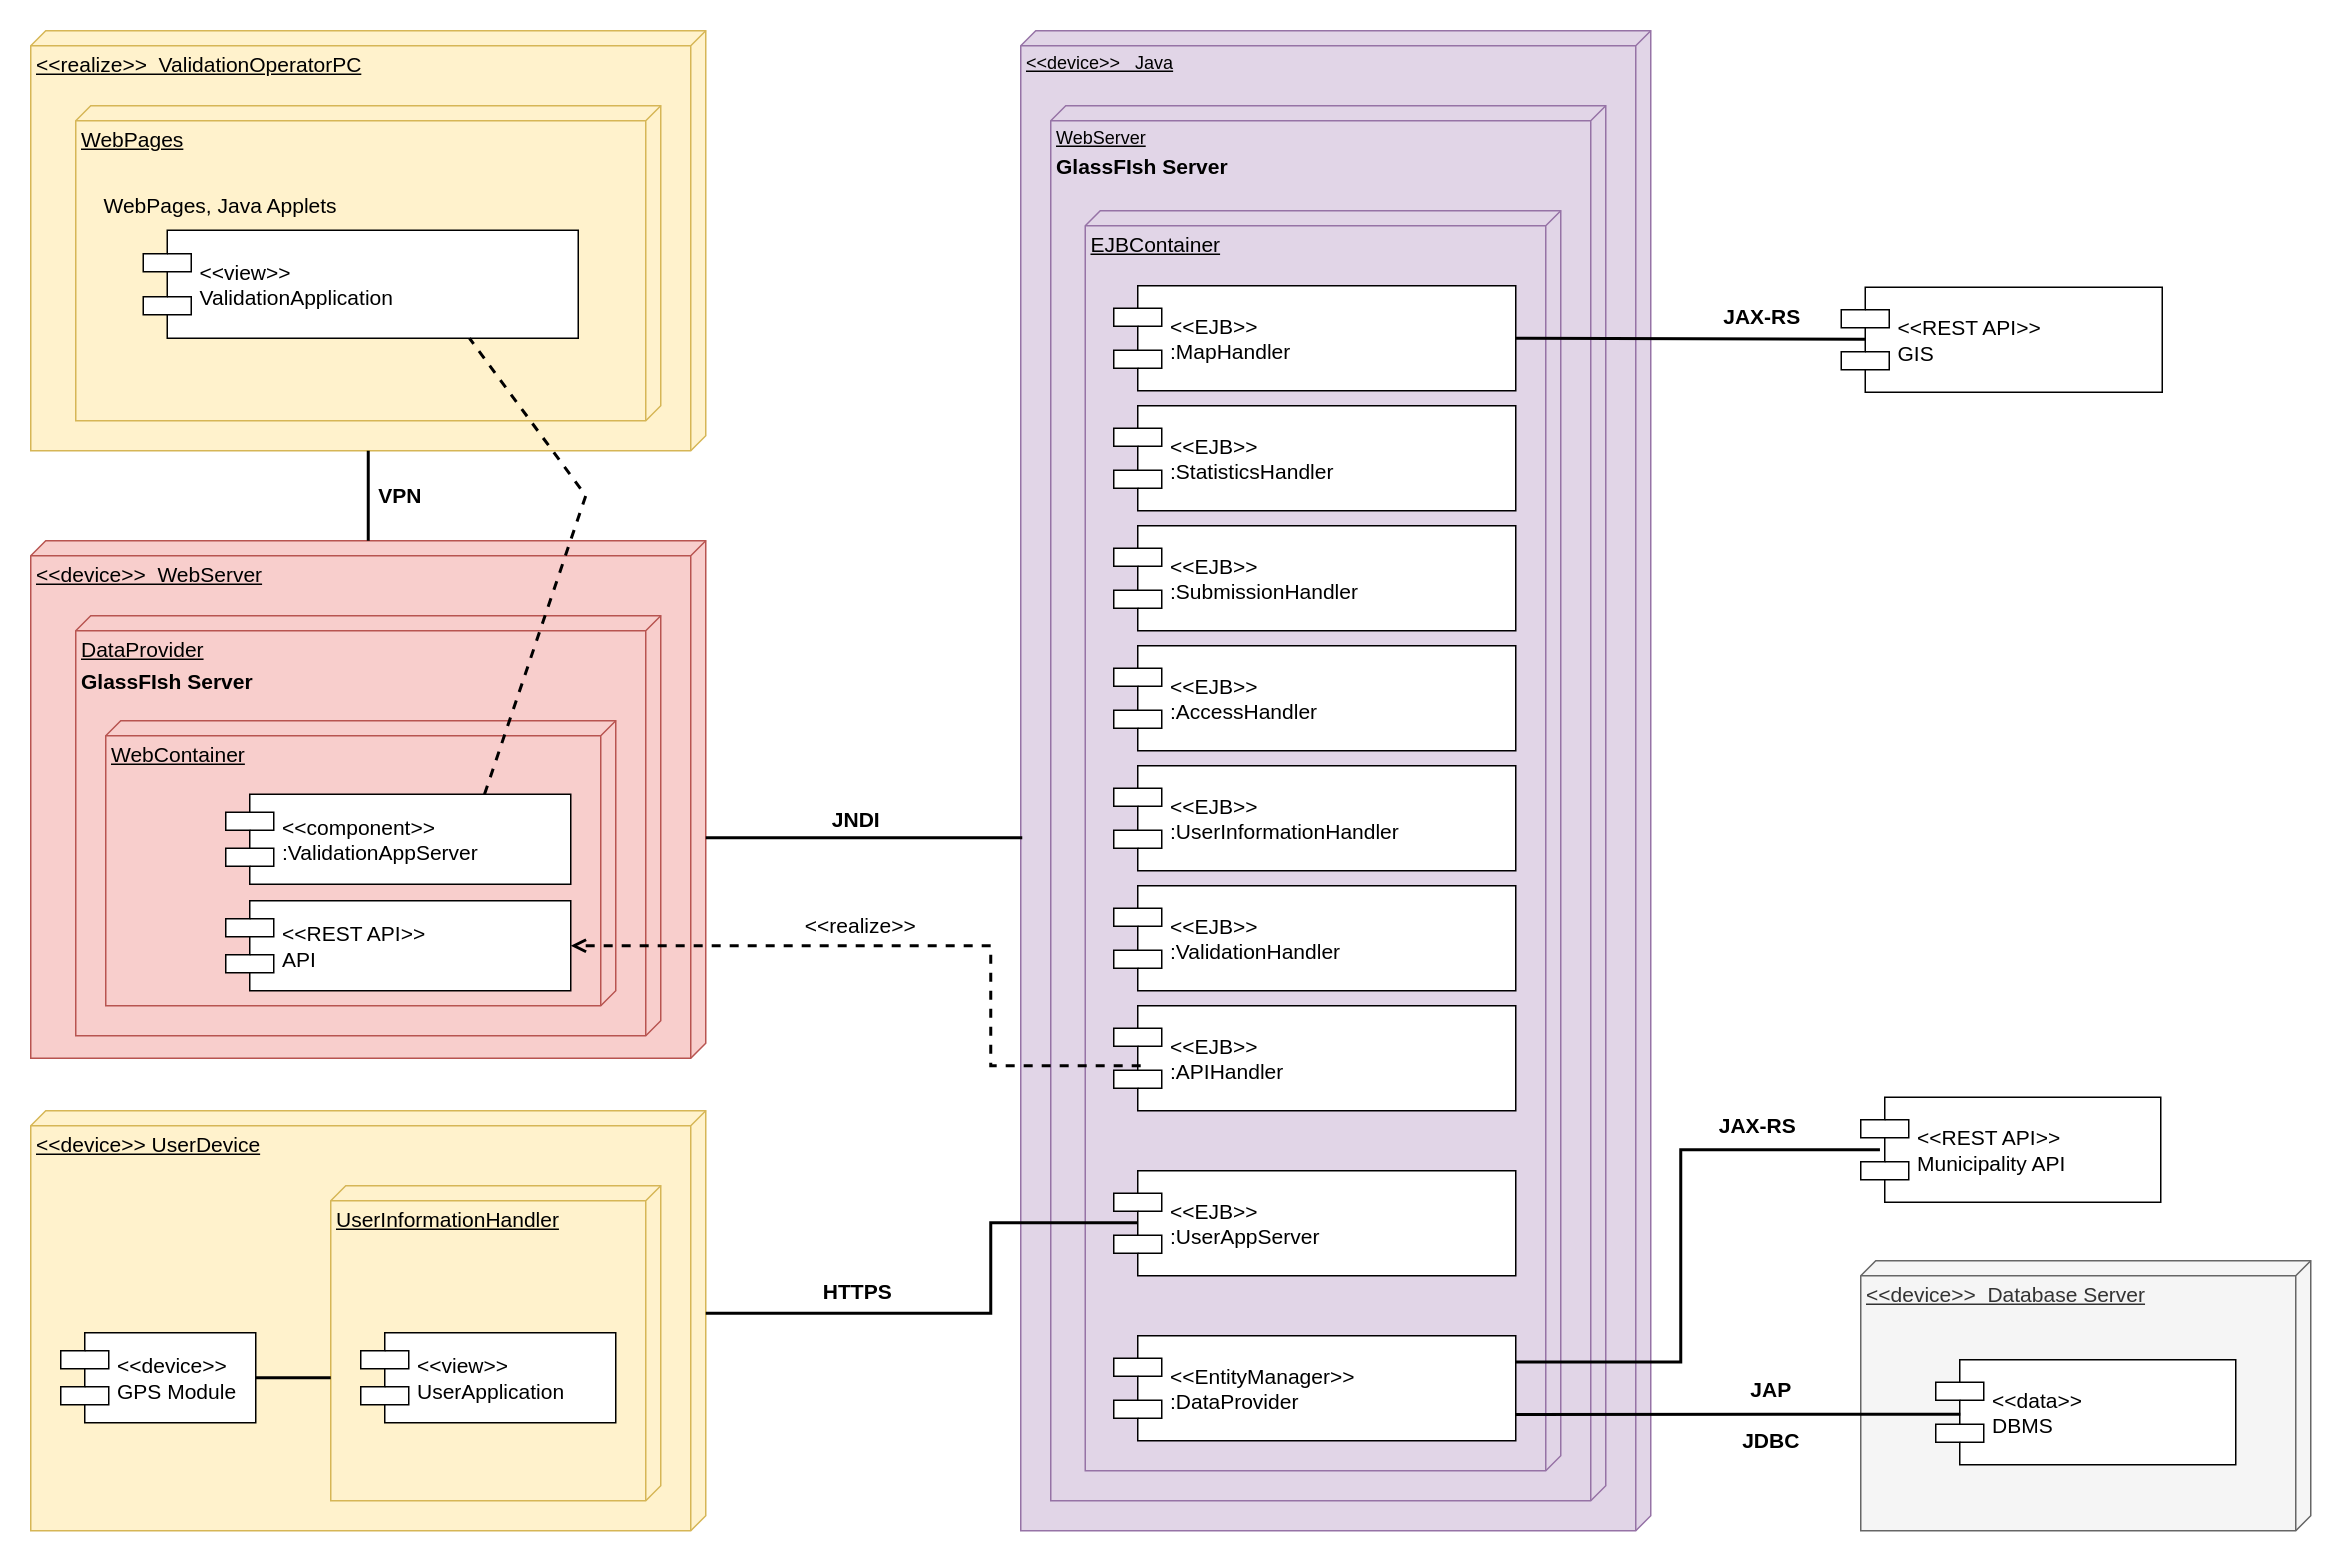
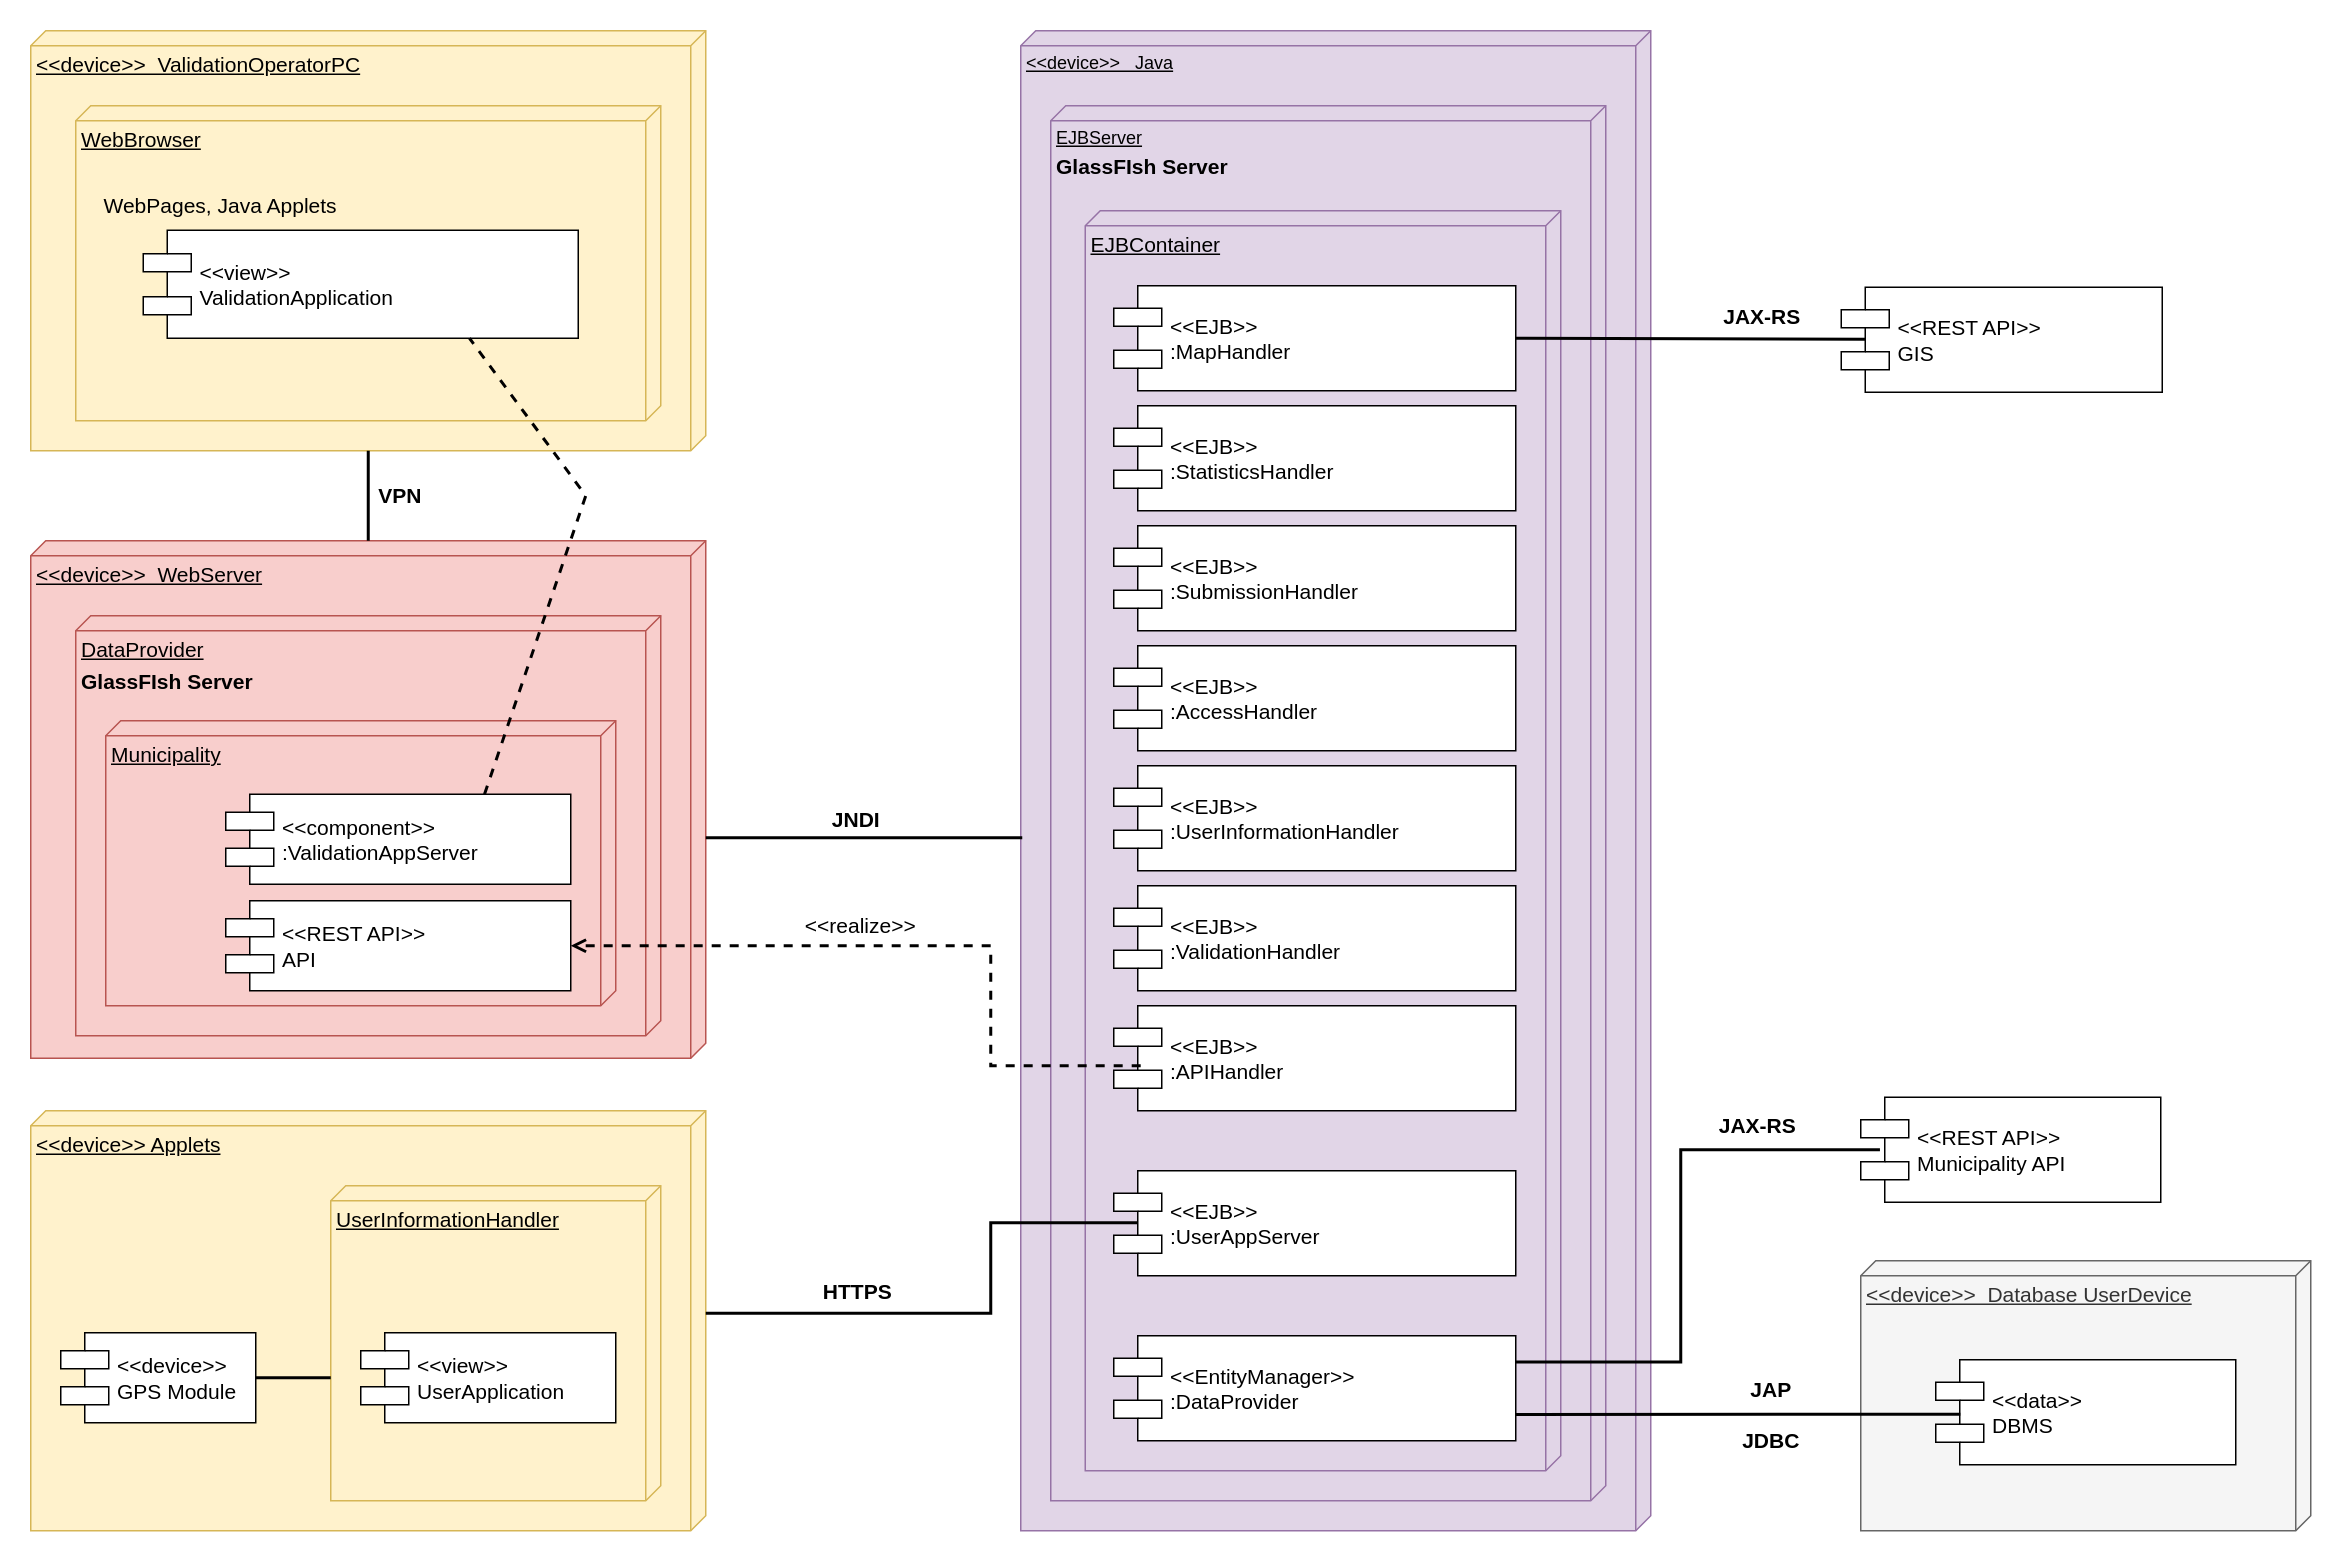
node "<<realize>> ValidationOperatorPC": label "<<realize>> ValidationOperatorPC" -> "<<device>> ValidationOperatorPC"
node "WebServer": label "WebServer" -> "EJBServer"
node "WebPages": label "WebPages" -> "WebBrowser"
node "WebContainer": label "WebContainer" -> "Municipality"
node "<<device>> UserDevice": label "<<device>> UserDevice" -> "<<device>> Applets"
node "<<device>> Database Server": label "<<device>> Database Server" -> "<<device>> Database UserDevice"
